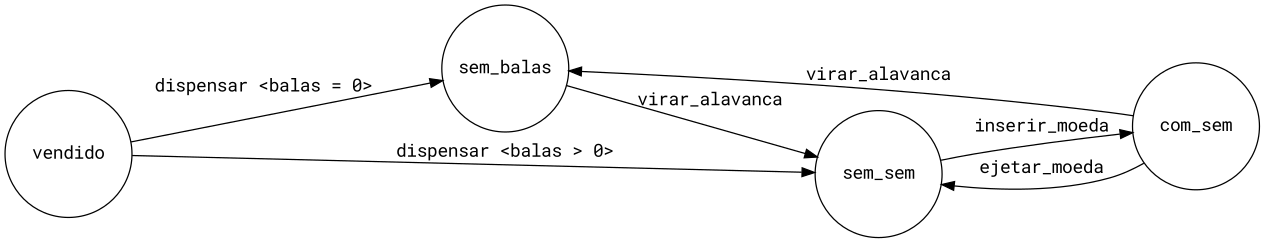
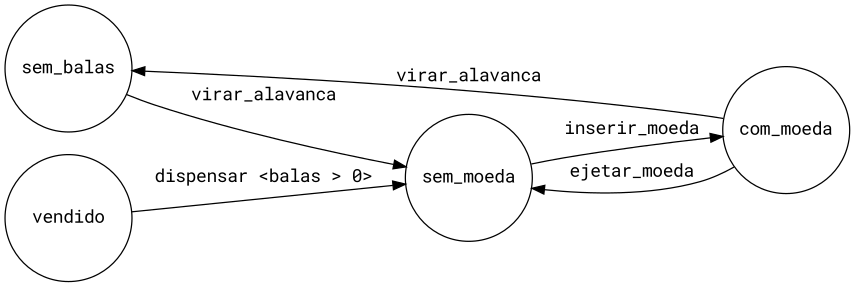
edge "vendido" -> "sem_balas": removed, label "dispensar <balas = 0>"
node "com_sem": label "com_sem" -> "com_moeda"
node "sem_sem": label "sem_sem" -> "sem_moeda"
